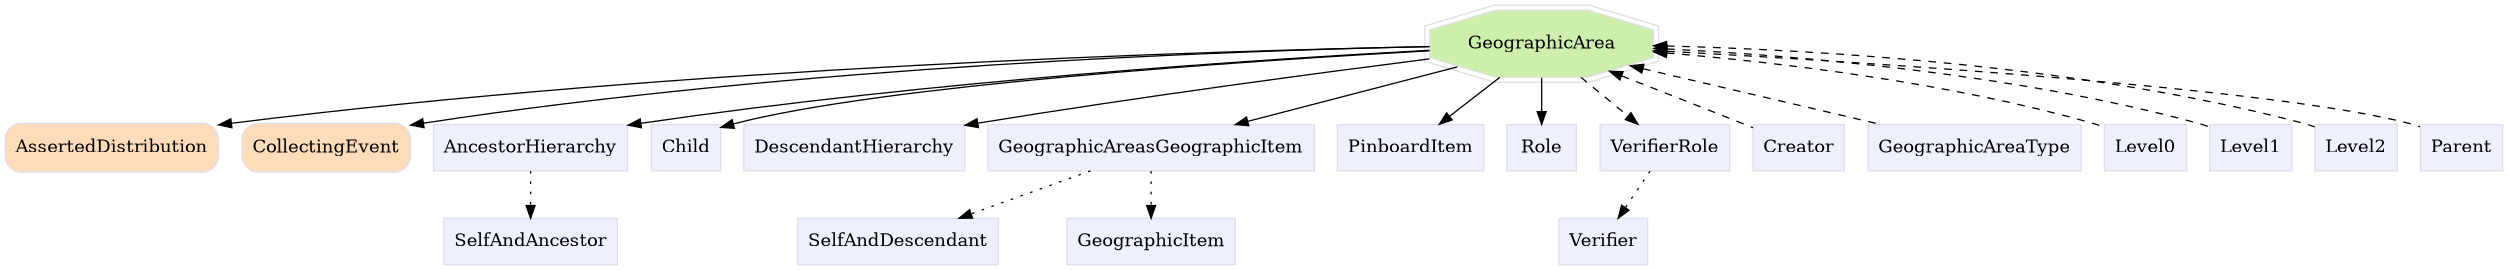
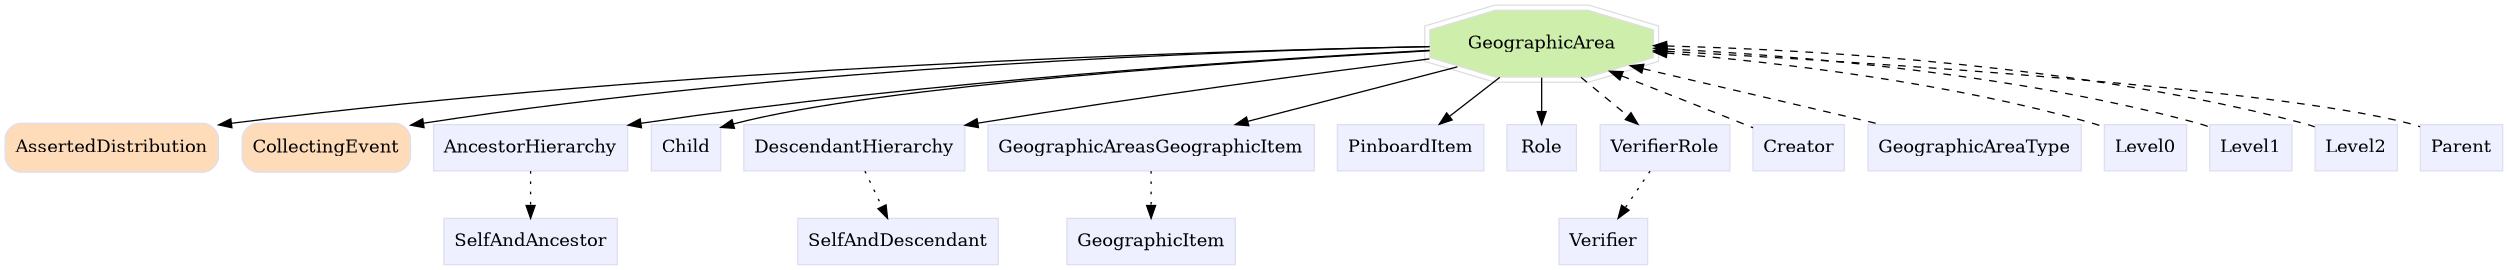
edge "GeographicAreasGeographicItem" -> "SelfAndDescendant": now "DescendantHierarchy" -> "SelfAndDescendant"
